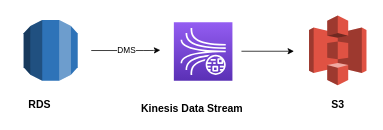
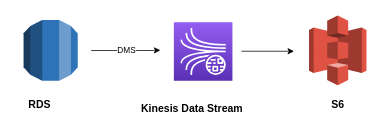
node "S3": label "S3" -> "S6"
